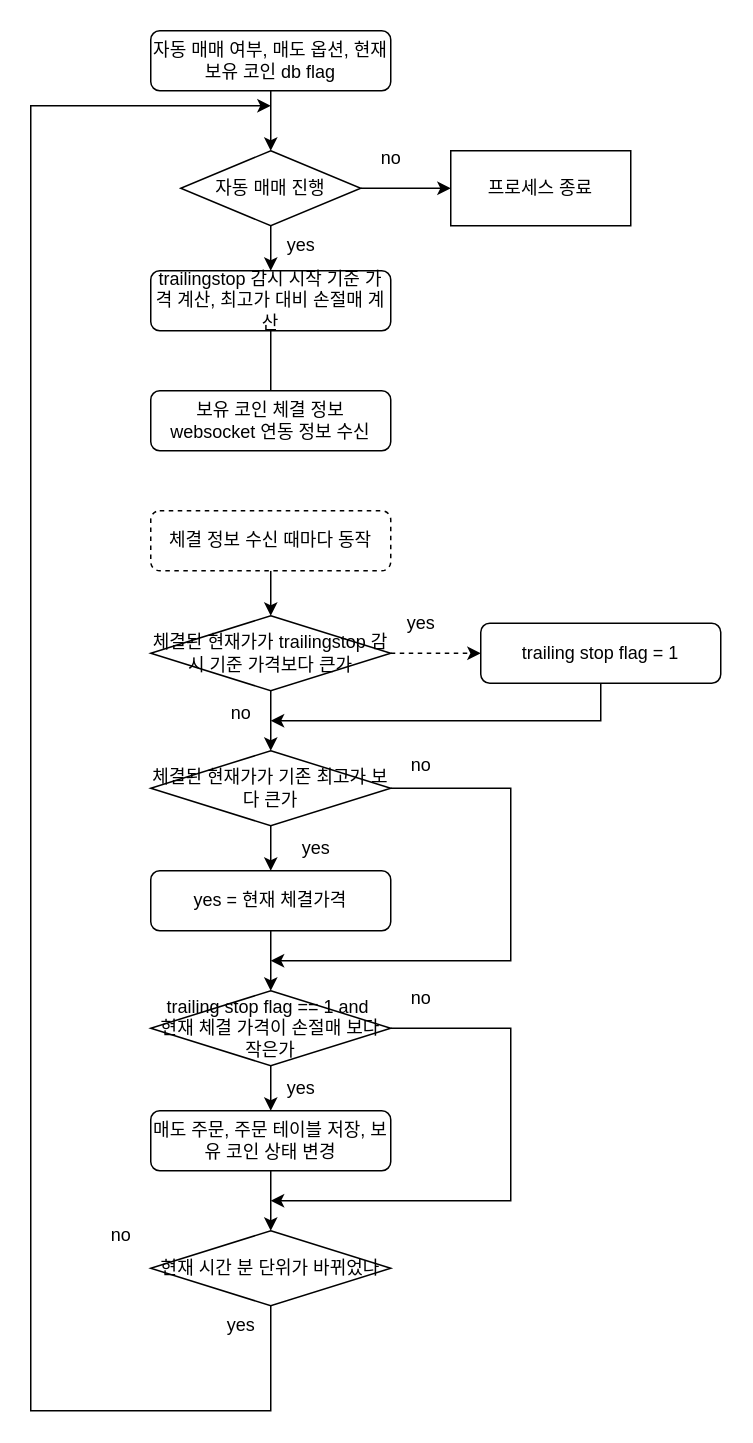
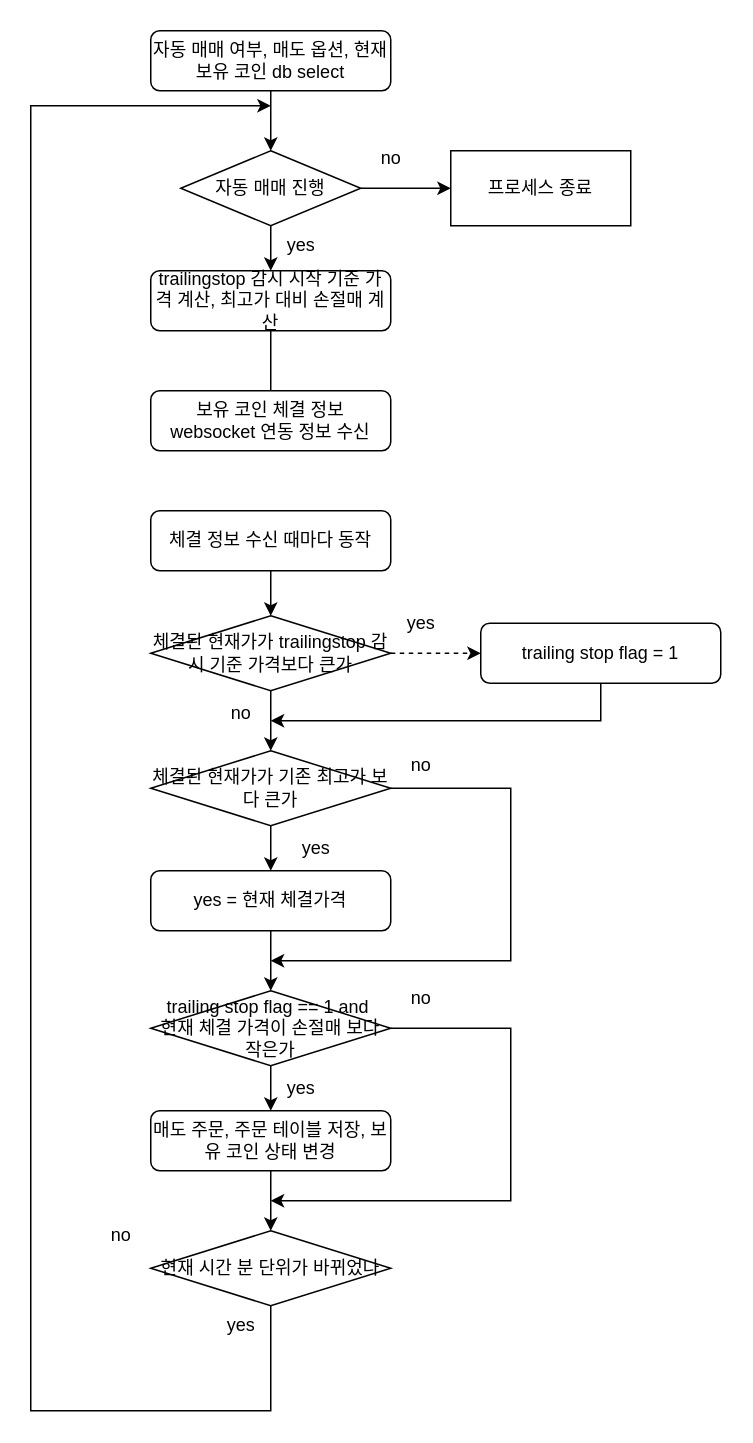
node "자동 매매 여부, 매도 옵션, 현재 보유 코인 db flag": label "자동 매매 여부, 매도 옵션, 현재 보유 코인 db flag" -> "자동 매매 여부, 매도 옵션, 현재 보유 코인 db select"
node "체결 정보 수신 때마다 동작": style dashed -> solid
